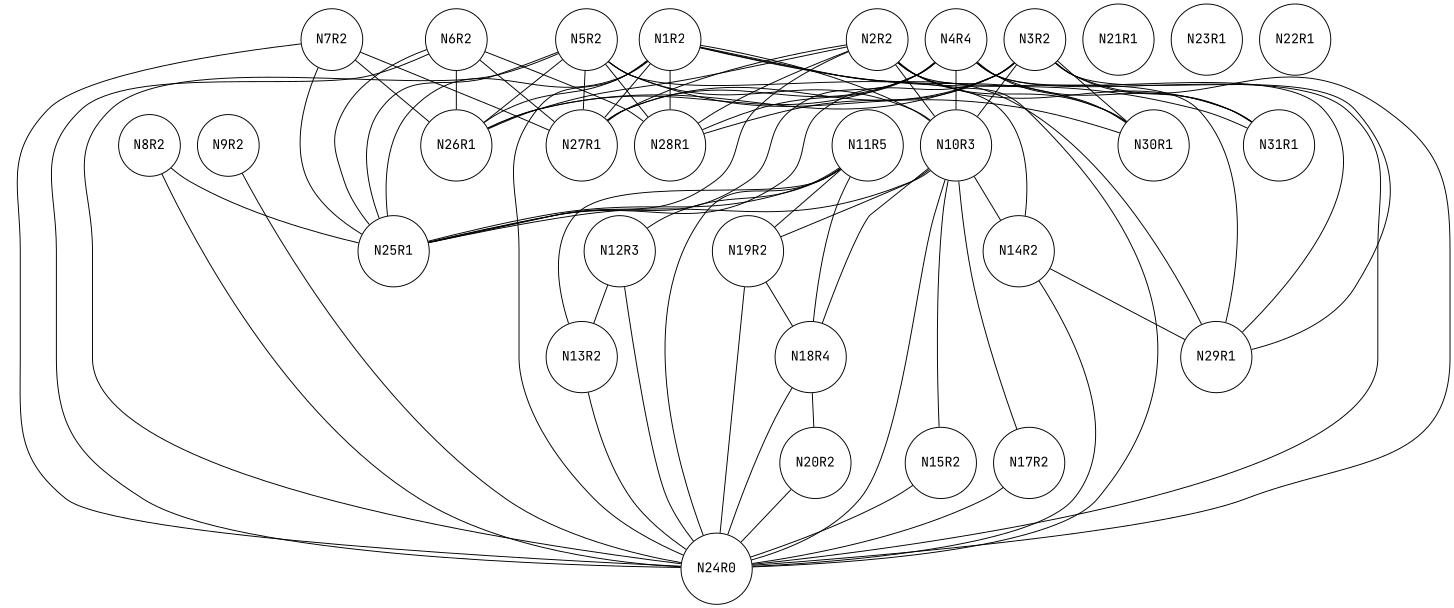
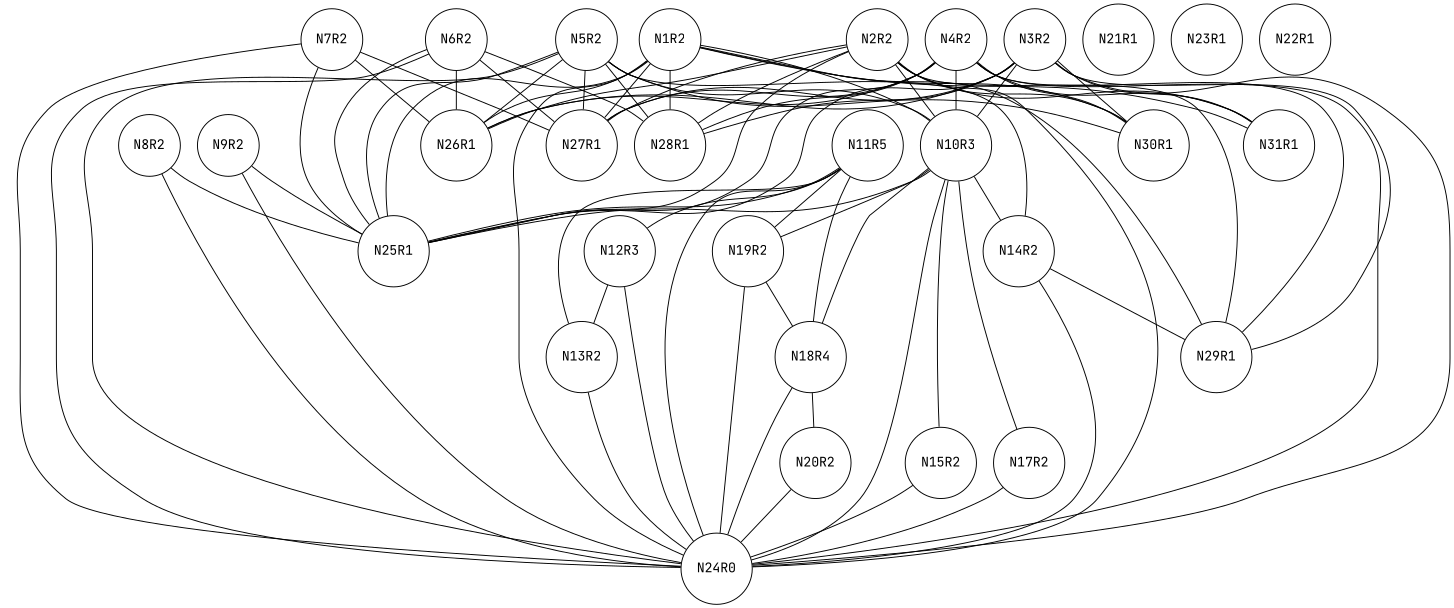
node "N4R4": label "N4R4" -> "N4R2"
edge "N9R2" -- "N25R1": added
